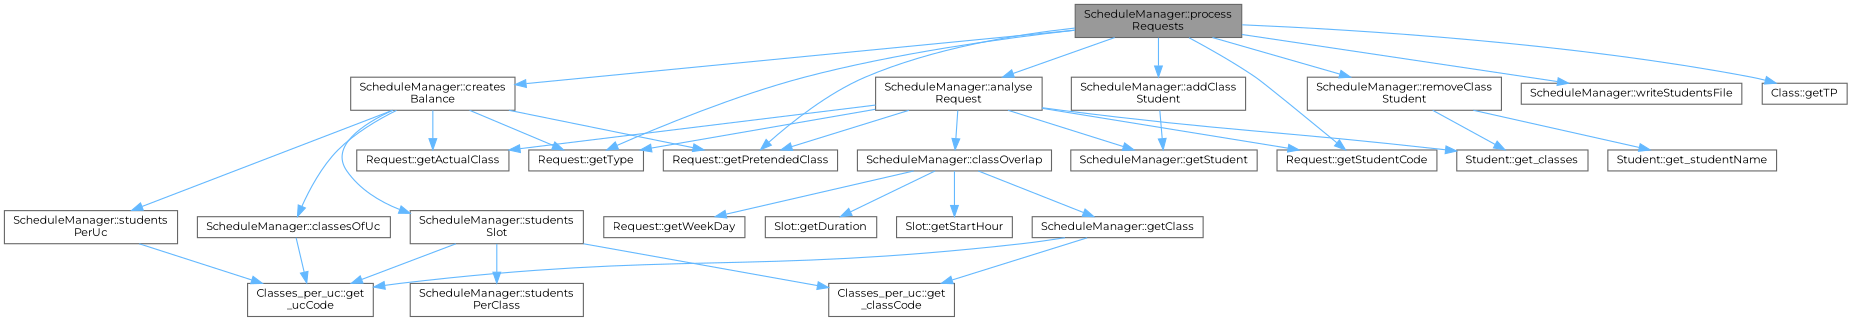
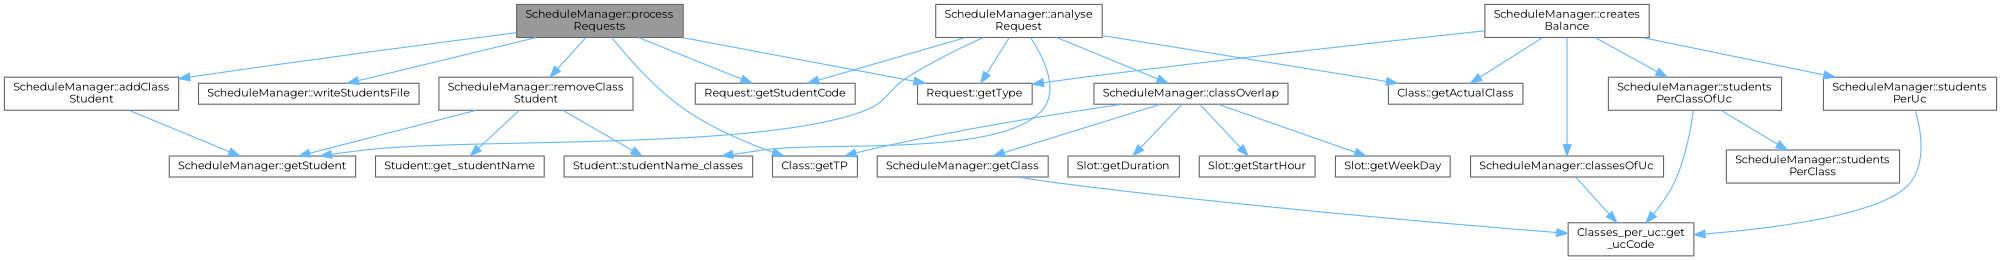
edge "ScheduleManager::process Requests" -> "ScheduleManager::analyse Request": removed
edge "ScheduleManager::process Requests" -> "ScheduleManager::creates Balance": removed
edge "ScheduleManager::classOverlap" -> "Class::getTP": added
edge "ScheduleManager::removeClass Student" -> "ScheduleManager::getStudent": added
node "Request::getActualClass": label "Request::getActualClass" -> "Class::getActualClass"
node "Request::getPretendedClass": removed
node "Student::get_classes": label "Student::get_classes" -> "Student::studentName_classes"
node "ScheduleManager::students Slot": label "ScheduleManager::students Slot" -> "ScheduleManager::students PerClassOfUc"
node "Request::getWeekDay": label "Request::getWeekDay" -> "Slot::getWeekDay"
node "Classes_per_uc::get _classCode": removed
